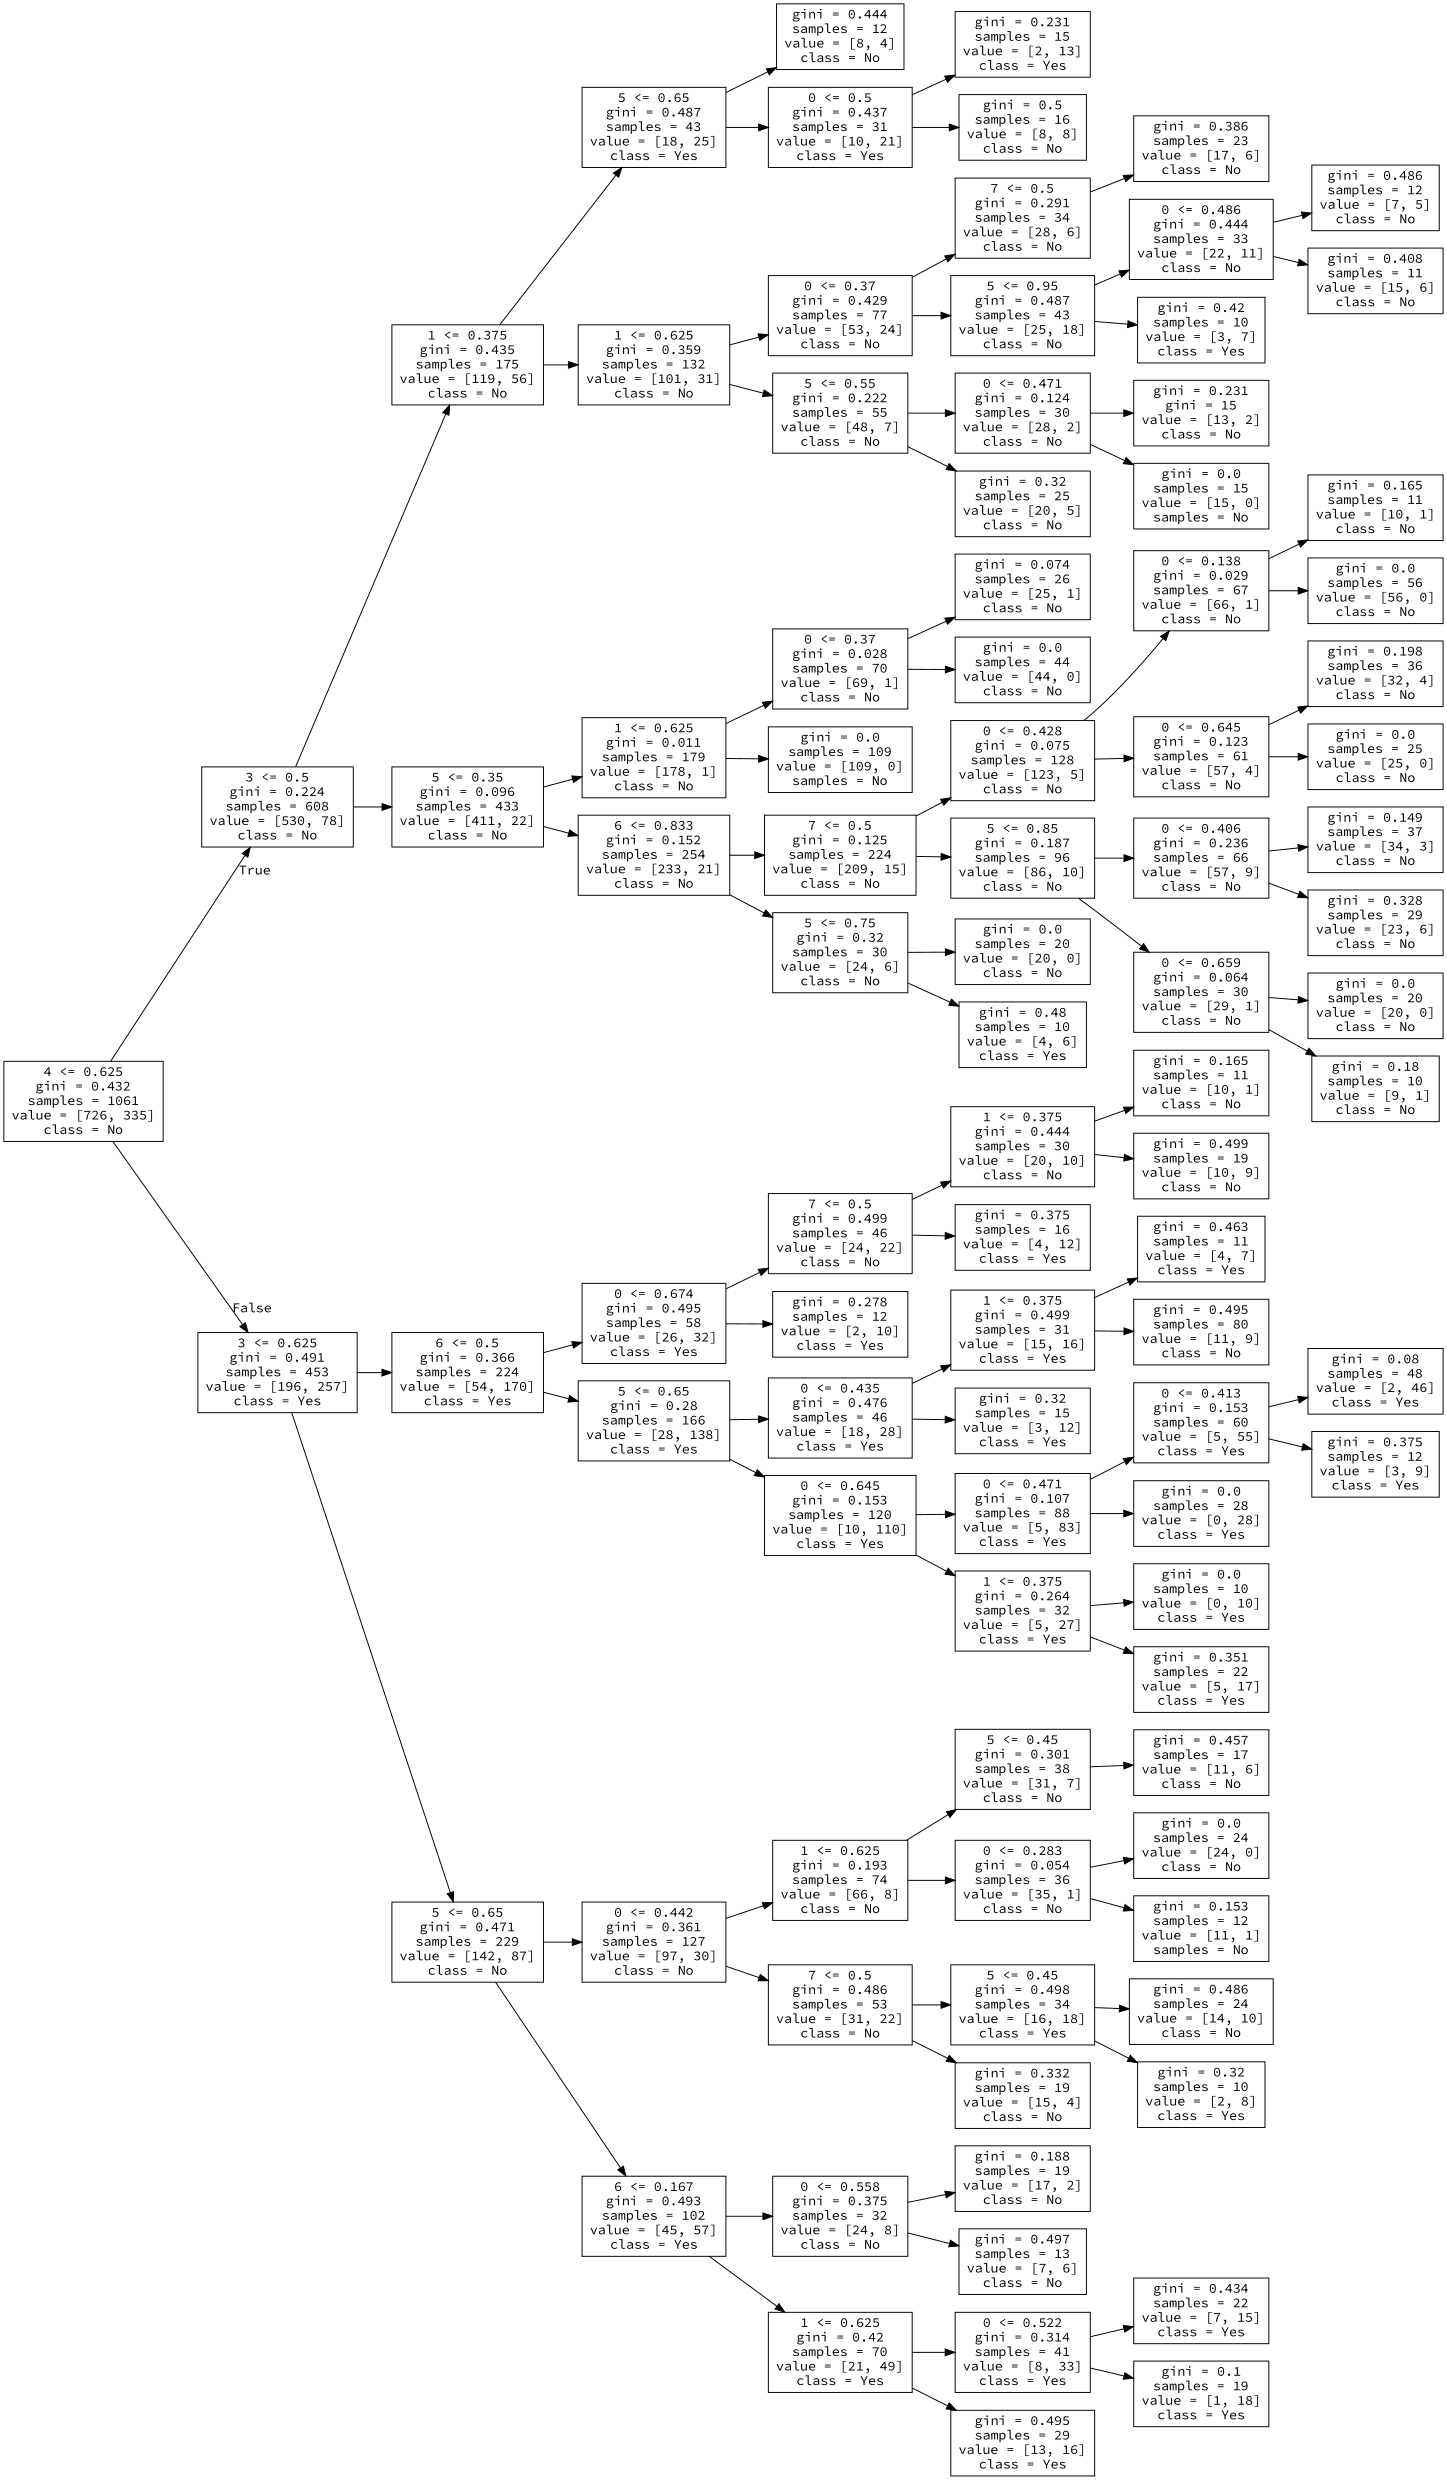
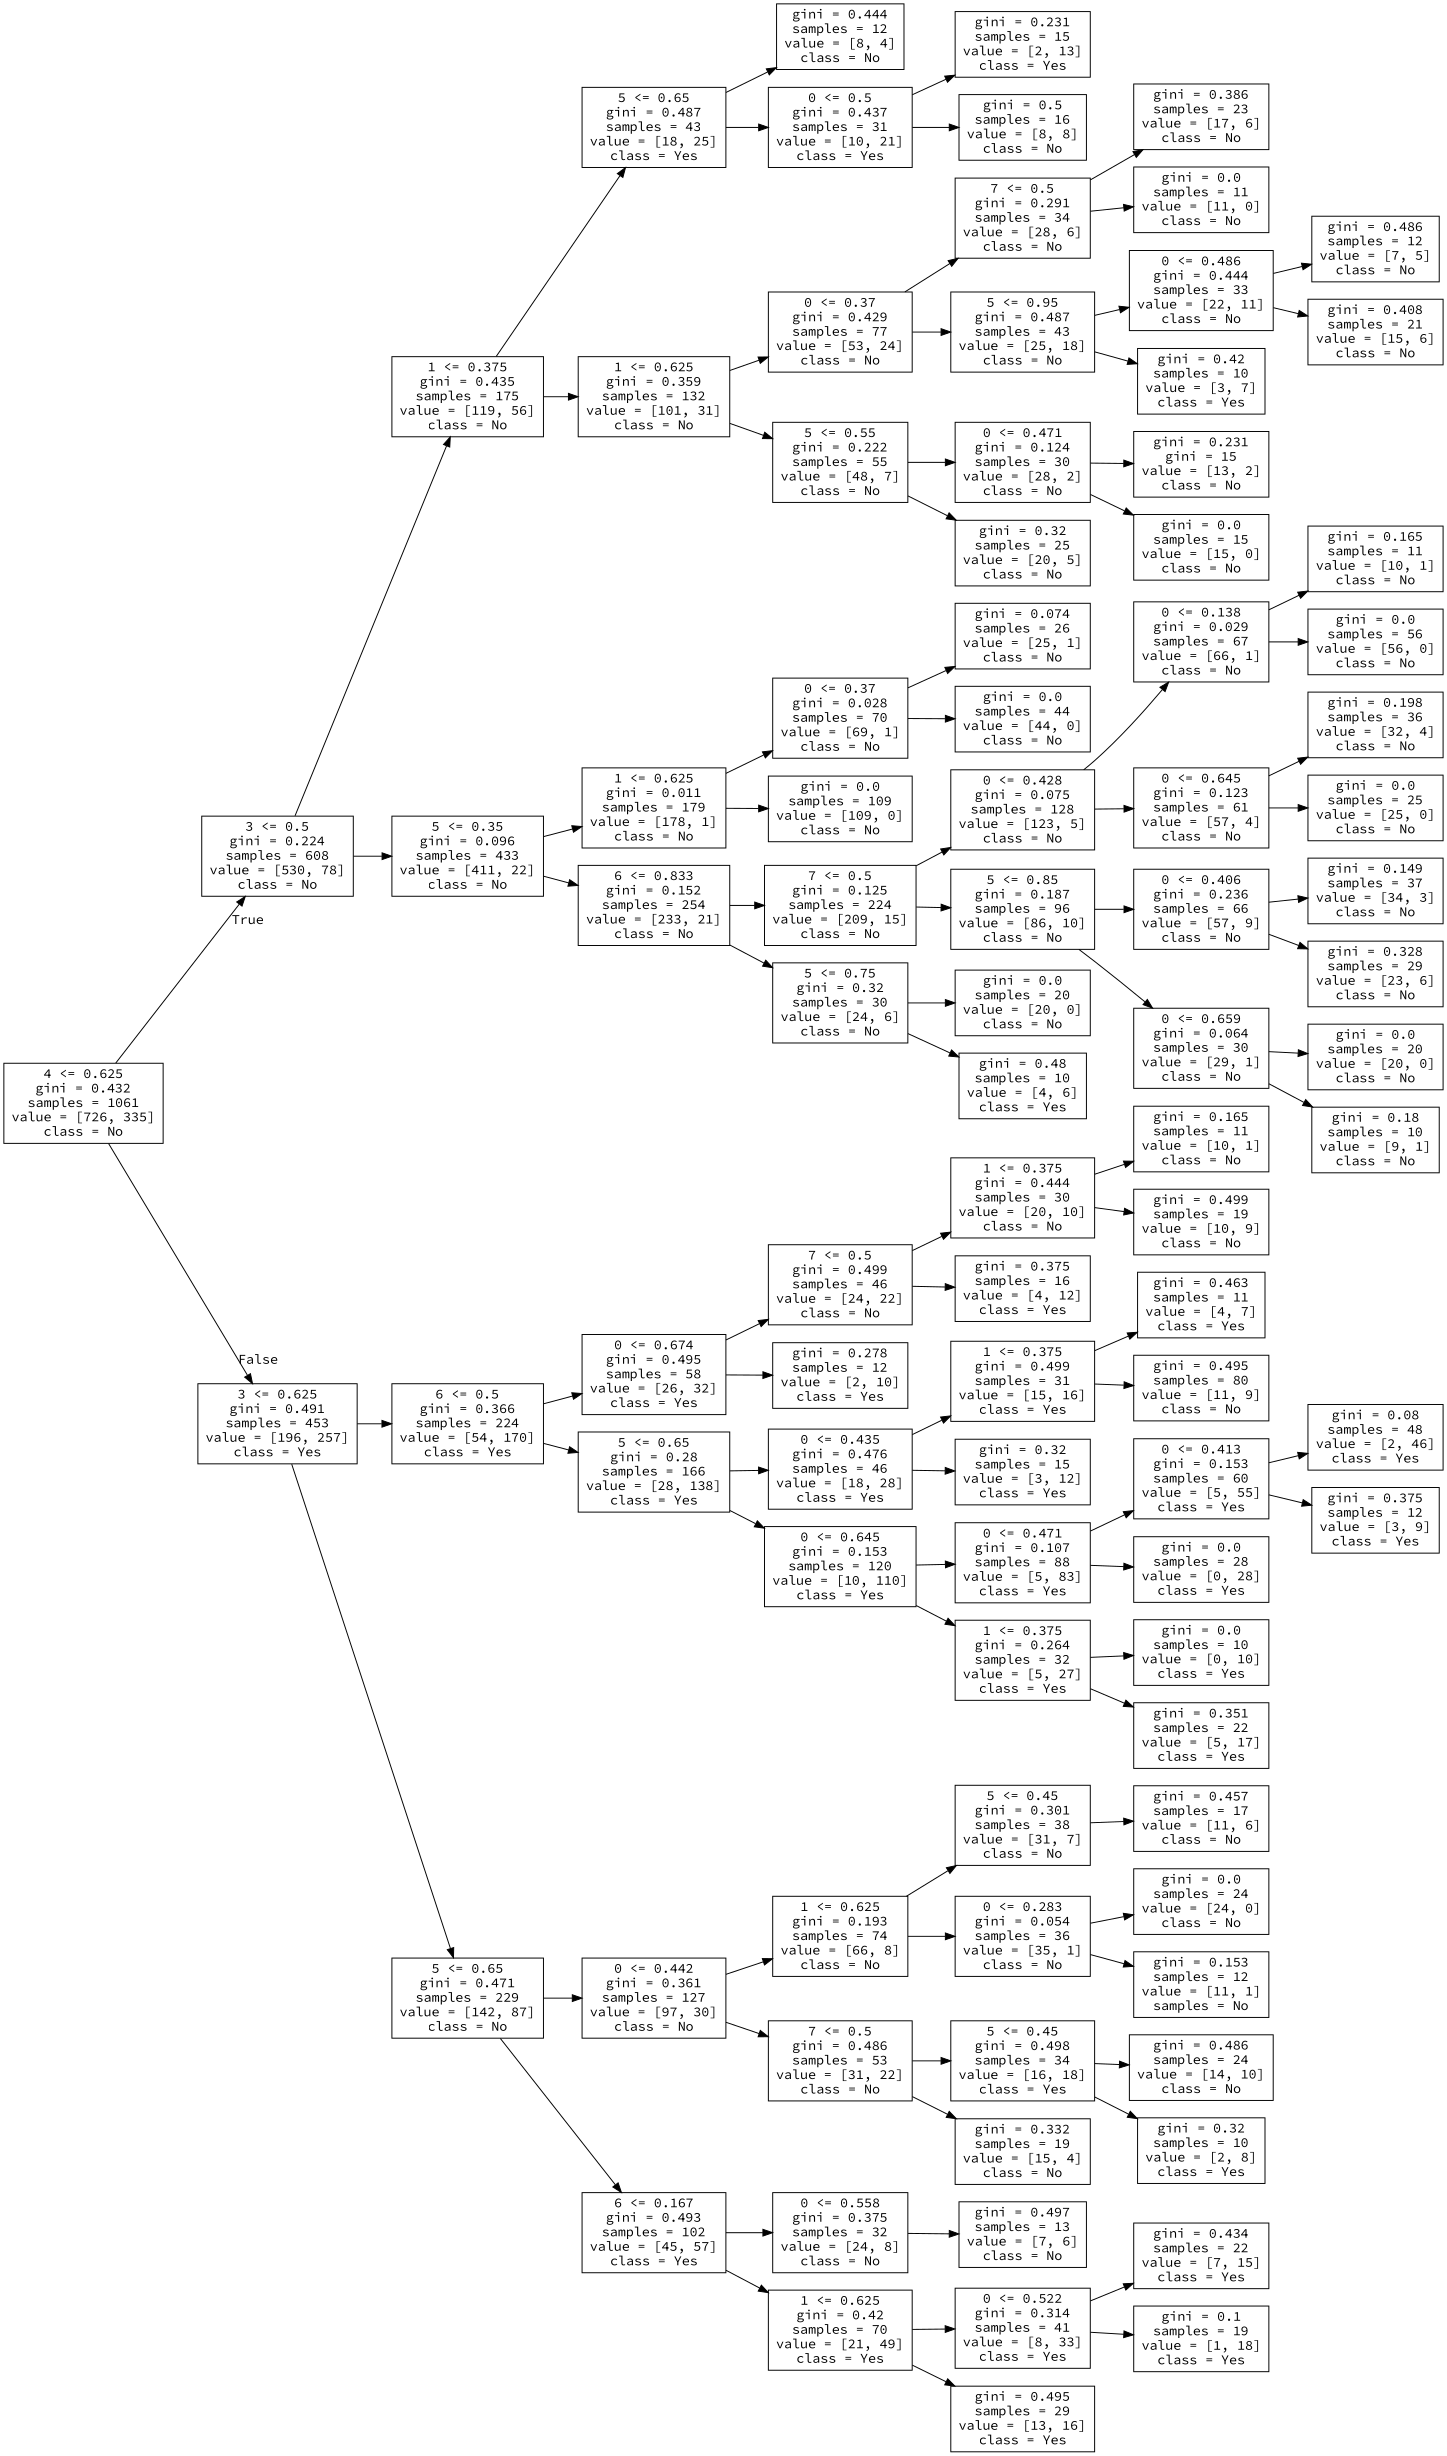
node "gini = 0.0 samples = 11 value = [11, 0] class = No": added
node "gini = 0.408 samples = 11 value = [15, 6] class = No": label "gini = 0.408 samples = 11 value = [15, 6] class = No" -> "gini = 0.408 samples = 21 value = [15, 6] class = No"
node "gini = 0.0 samples = 15 value = [15, 0] samples = No": label "gini = 0.0 samples = 15 value = [15, 0] samples = No" -> "gini = 0.0 samples = 15 value = [15, 0] class = No"
node "gini = 0.0 samples = 109 value = [109, 0] samples = No": label "gini = 0.0 samples = 109 value = [109, 0] samples = No" -> "gini = 0.0 samples = 109 value = [109, 0] class = No"
node "gini = 0.188 samples = 19 value = [17, 2] class = No": removed
